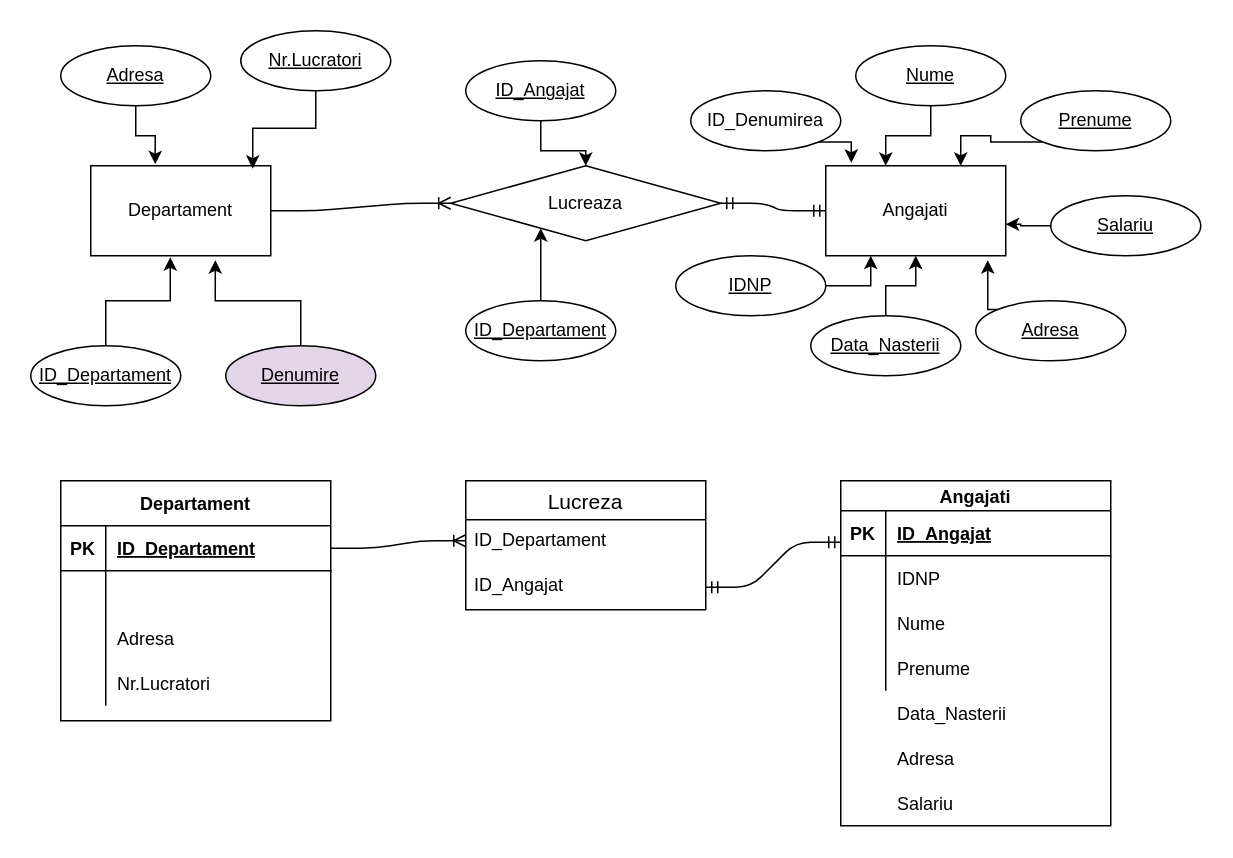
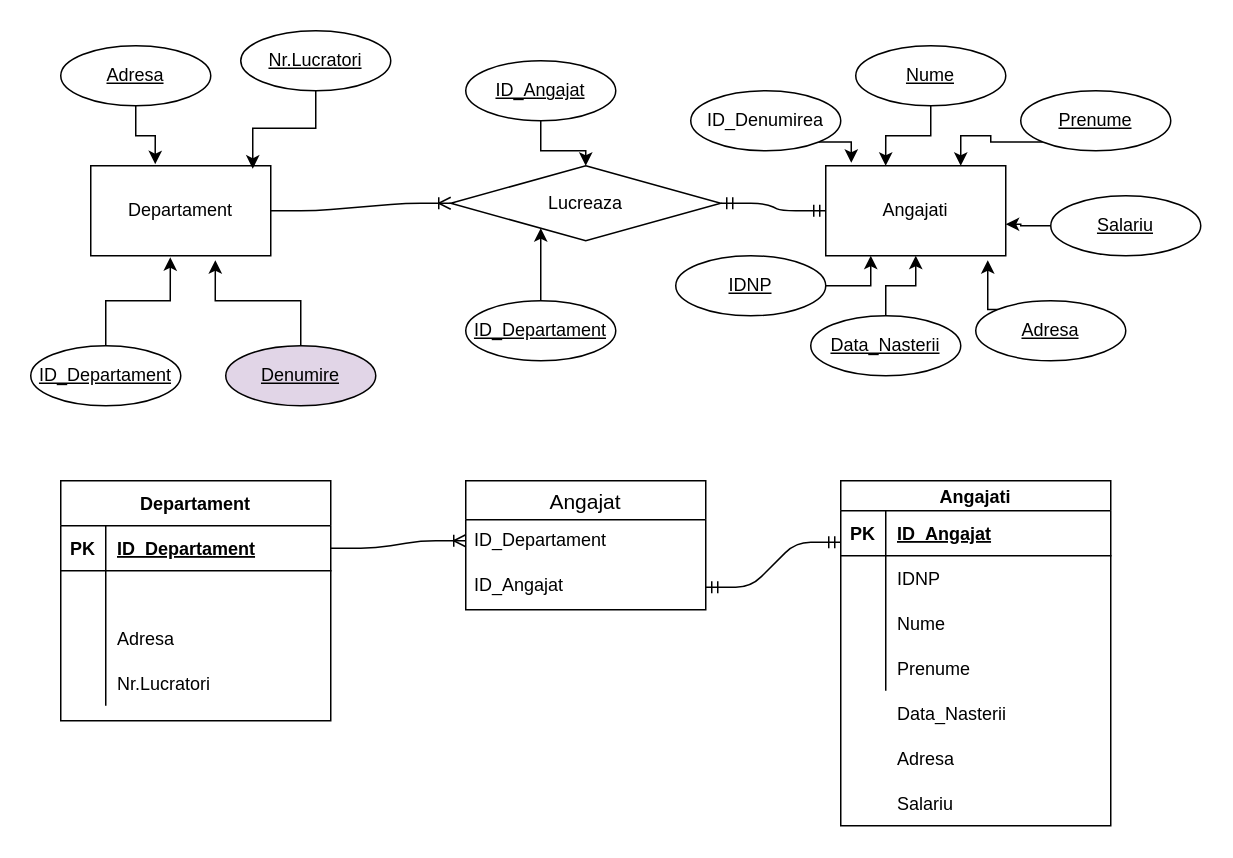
node "Lucreza": label "Lucreza" -> "Angajat"
